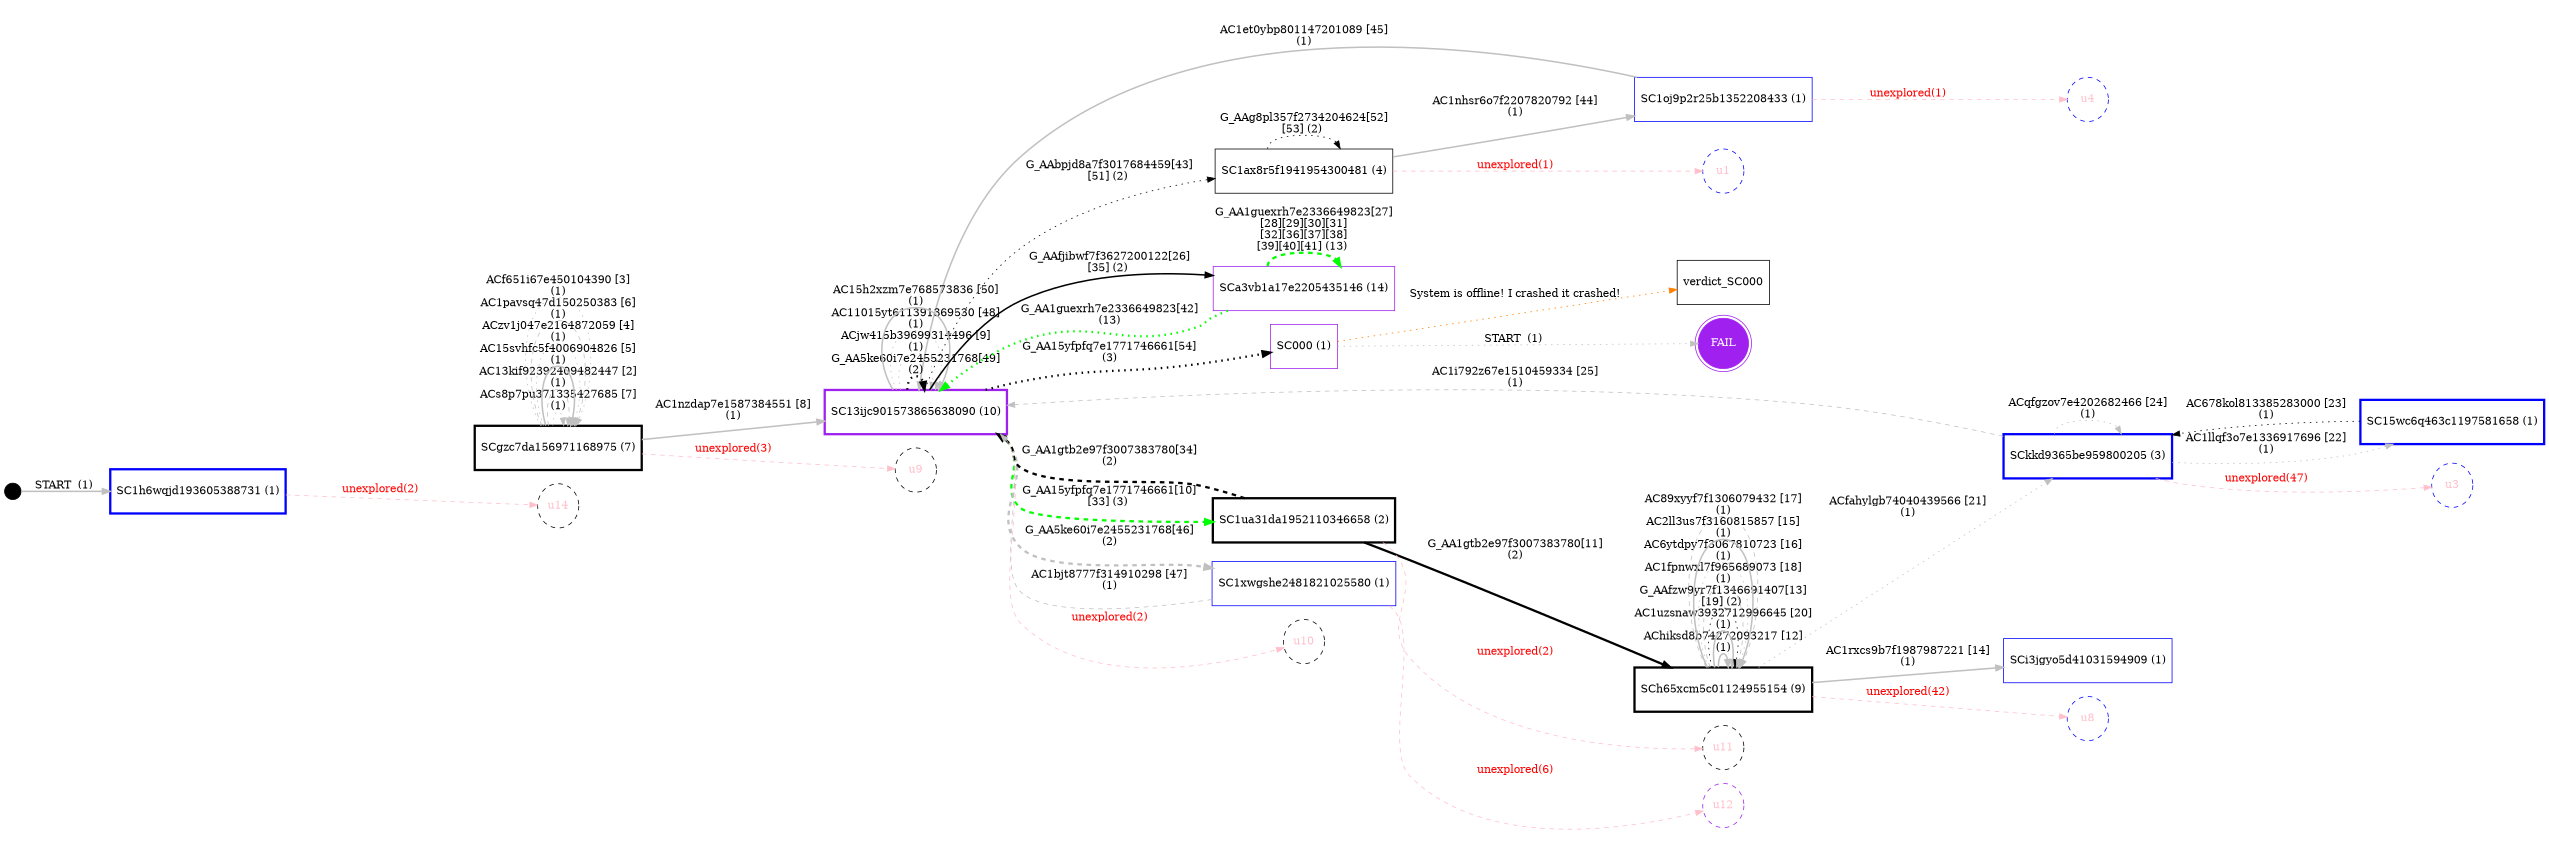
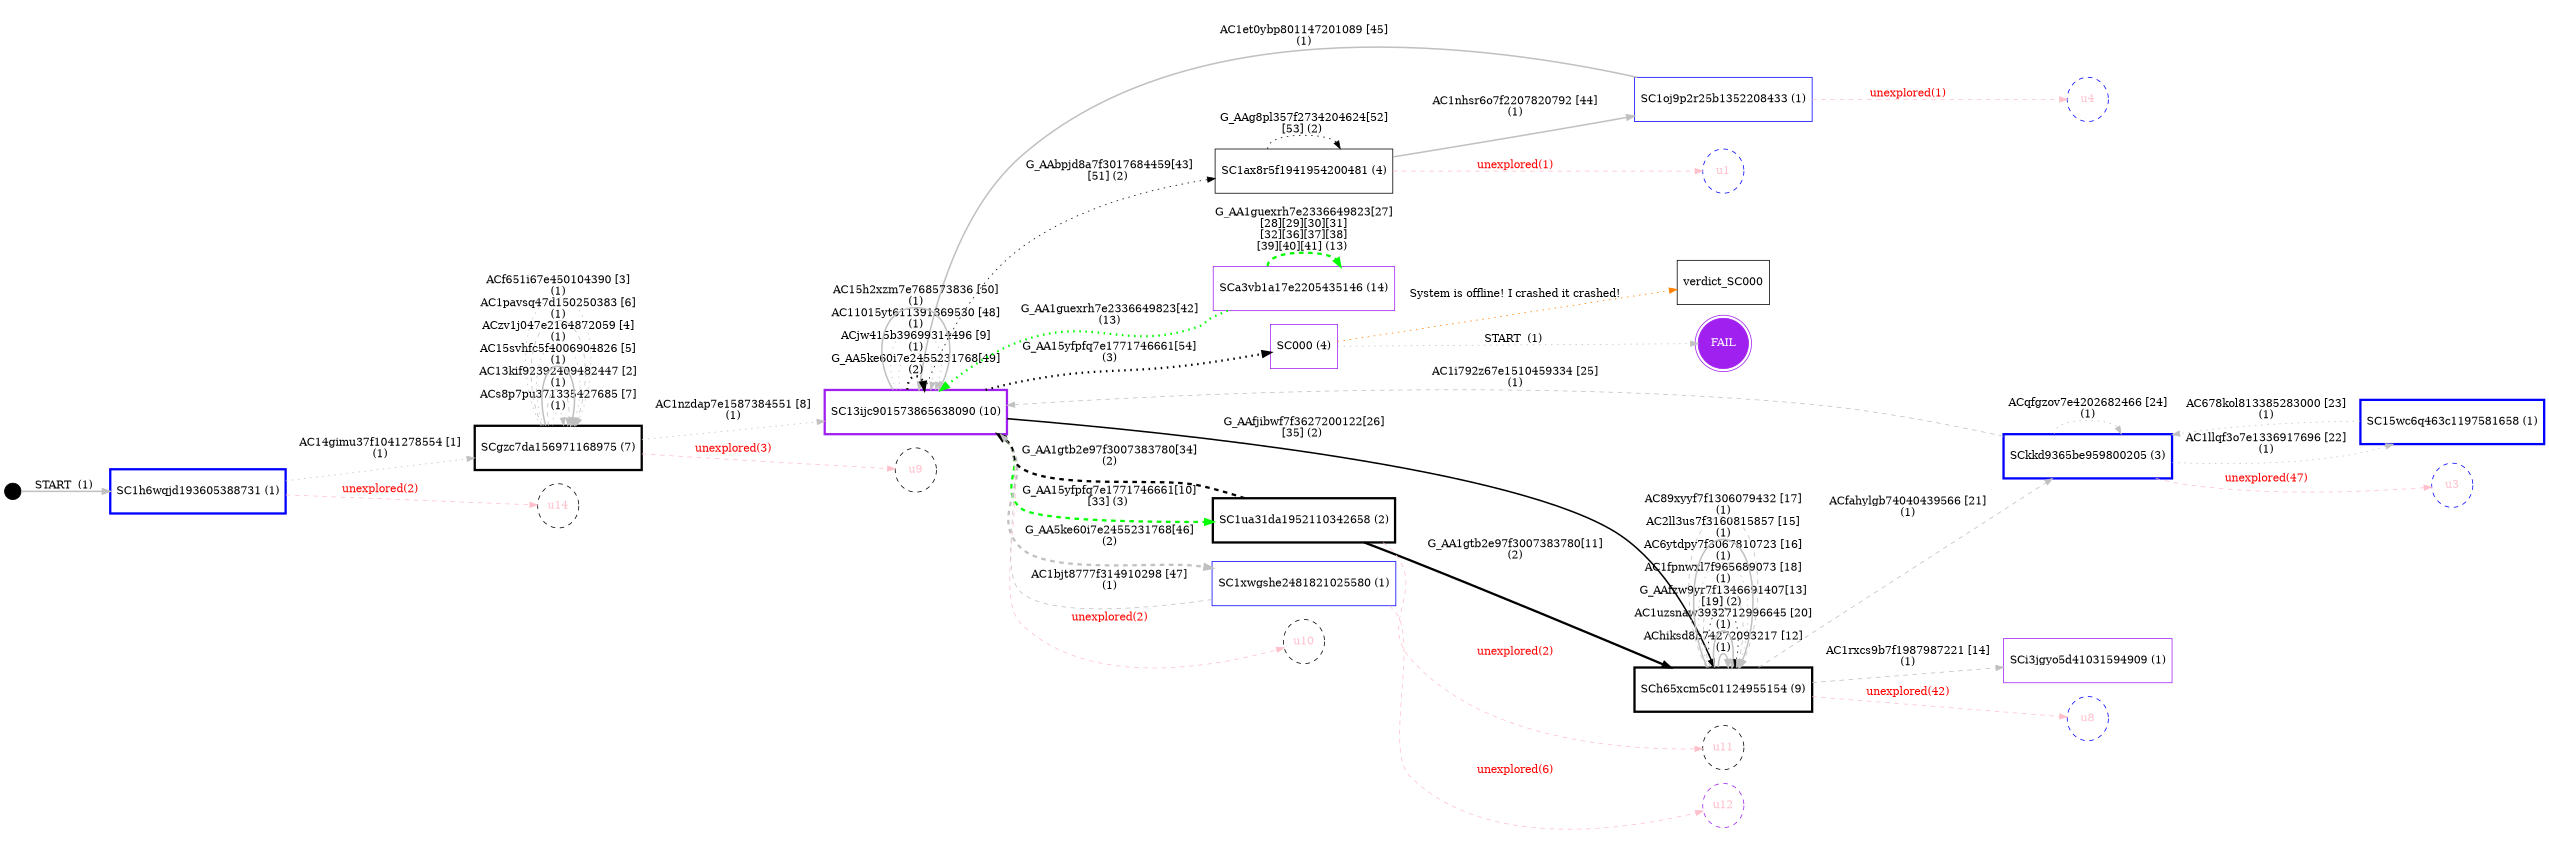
node "SC1ax8r5f1941954300481 (4)": label "SC1ax8r5f1941954300481 (4)" -> "SC1ax8r5f1941954200481 (4)"
edge "SC13ijc901573865638090 (10)" -> "SCa3vb1a17e2205435146 (14)": now "SC13ijc901573865638090 (10)" -> "SCh65xcm5c01124955154 (9)"
node "SC000 (1)": label "SC000 (1)" -> "SC000 (4)"
edge "SC15wc6q463c1197581658 (1)" -> "SCkkd9365be959800205 (3)": color black -> grey
edge "SCgzc7da156971168975 (7)" -> "SC13ijc901573865638090 (10)": style bold -> dotted
edge "SC1h6wqjd193605388731 (1)" -> "SCgzc7da156971168975 (7)": added, label "AC14gimu37f1041278554 [1] (1)"
node "SC1ua31da1952110346658 (2)": label "SC1ua31da1952110346658 (2)" -> "SC1ua31da1952110342658 (2)"
edge "SCh65xcm5c01124955154 (9)" -> "SCkkd9365be959800205 (3)": style dotted -> dashed
node "SCi3jgyo5d41031594909 (1)": color blue -> purple
edge "SCh65xcm5c01124955154 (9)" -> "SCi3jgyo5d41031594909 (1)": style bold -> dashed
